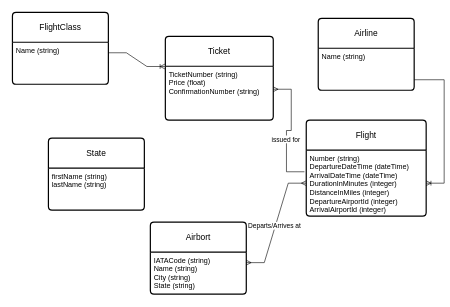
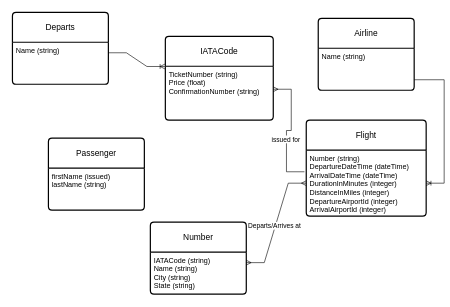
node "FlightClass": label "FlightClass" -> "Departs"
node "Ticket": label "Ticket" -> "IATACode"
node "State": label "State" -> "Passenger"
node "firstName (string) lastName (string)": label "firstName (string) lastName (string)" -> "firstName (issued) lastName (string)"
node "Airbort": label "Airbort" -> "Number"
